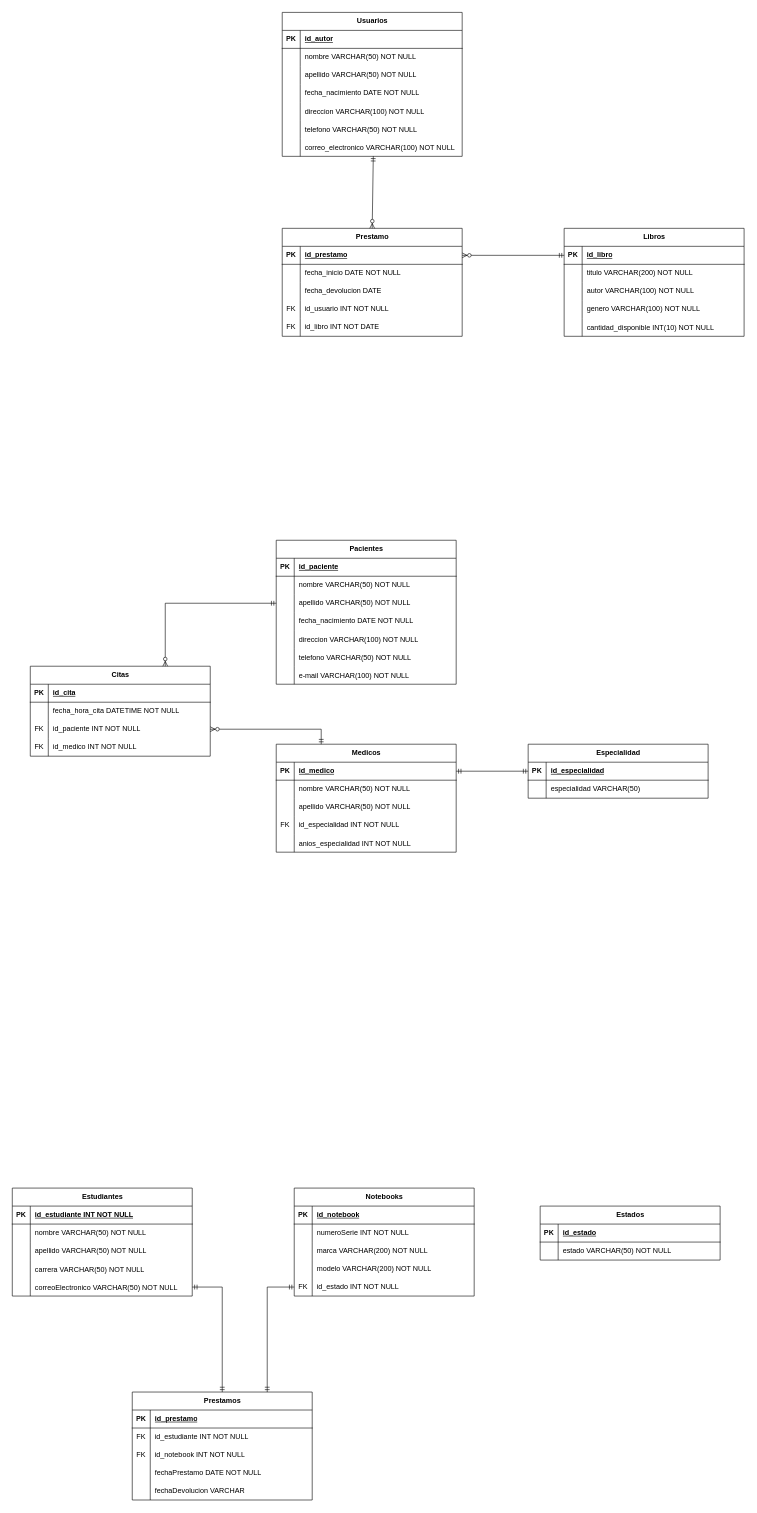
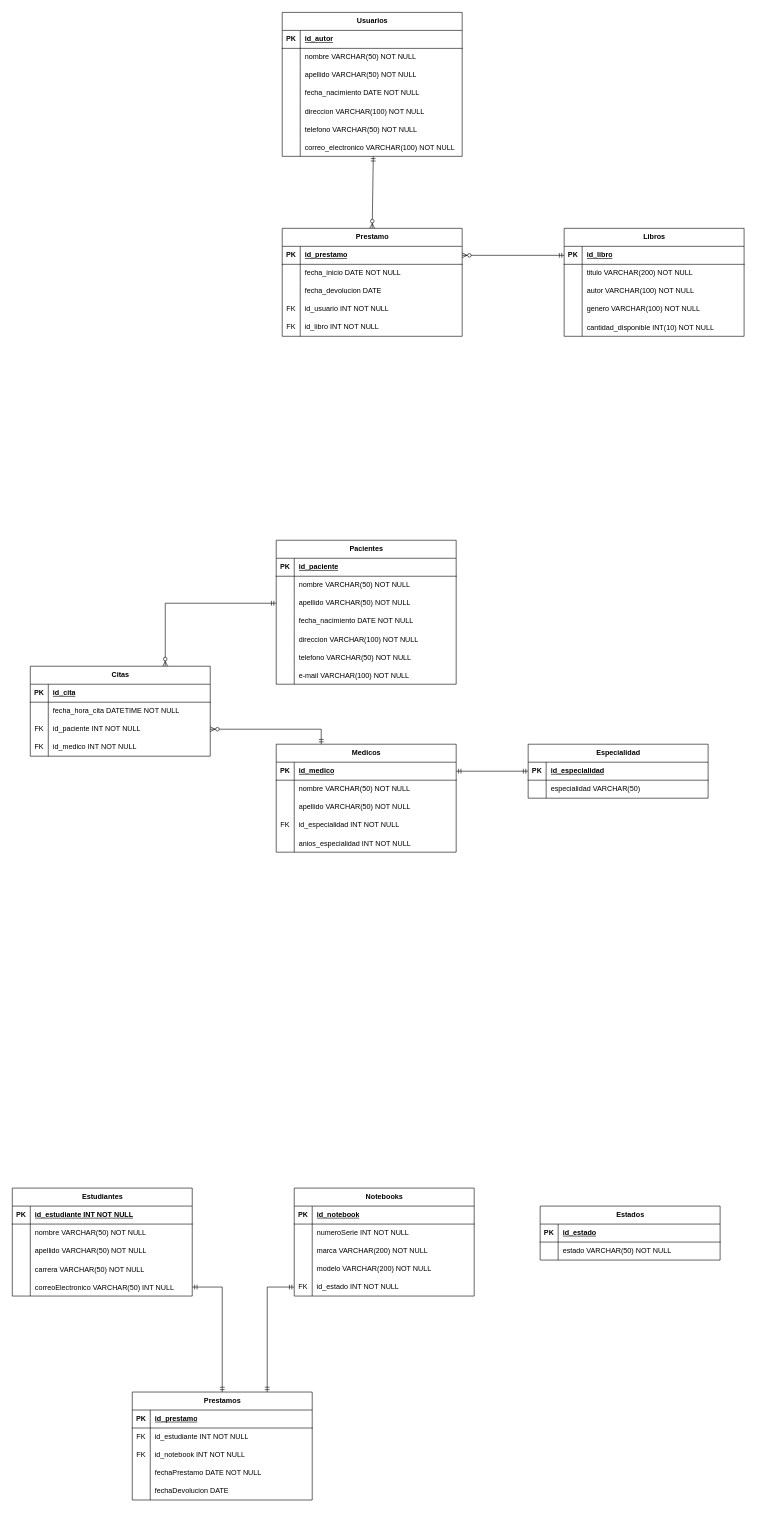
node "id_libro INT NOT DATE": label "id_libro INT NOT DATE" -> "id_libro INT NOT NULL"
node "correoElectronico VARCHAR(50) NOT NULL": label "correoElectronico VARCHAR(50) NOT NULL" -> "correoElectronico VARCHAR(50) INT NULL"
node "fechaDevolucion VARCHAR": label "fechaDevolucion VARCHAR" -> "fechaDevolucion DATE"
